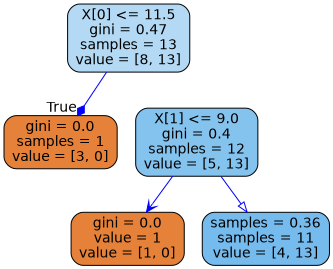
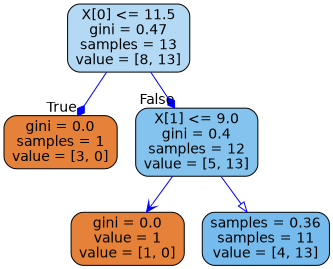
edge "X[0] <= 11.5 gini = 0.47 samples = 13 value = [8, 13]" -> "X[1] <= 9.0 gini = 0.4 samples = 12 value = [5, 13]": added
